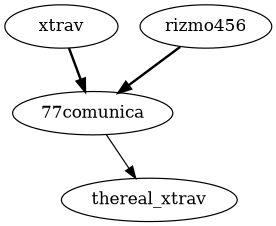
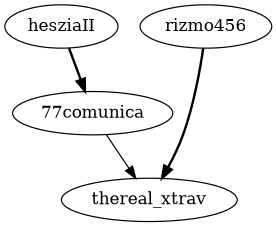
node "xtrav": label "xtrav" -> "hesziaII"
edge "rizmo456" -> "77comunica": now "rizmo456" -> "thereal_xtrav"
